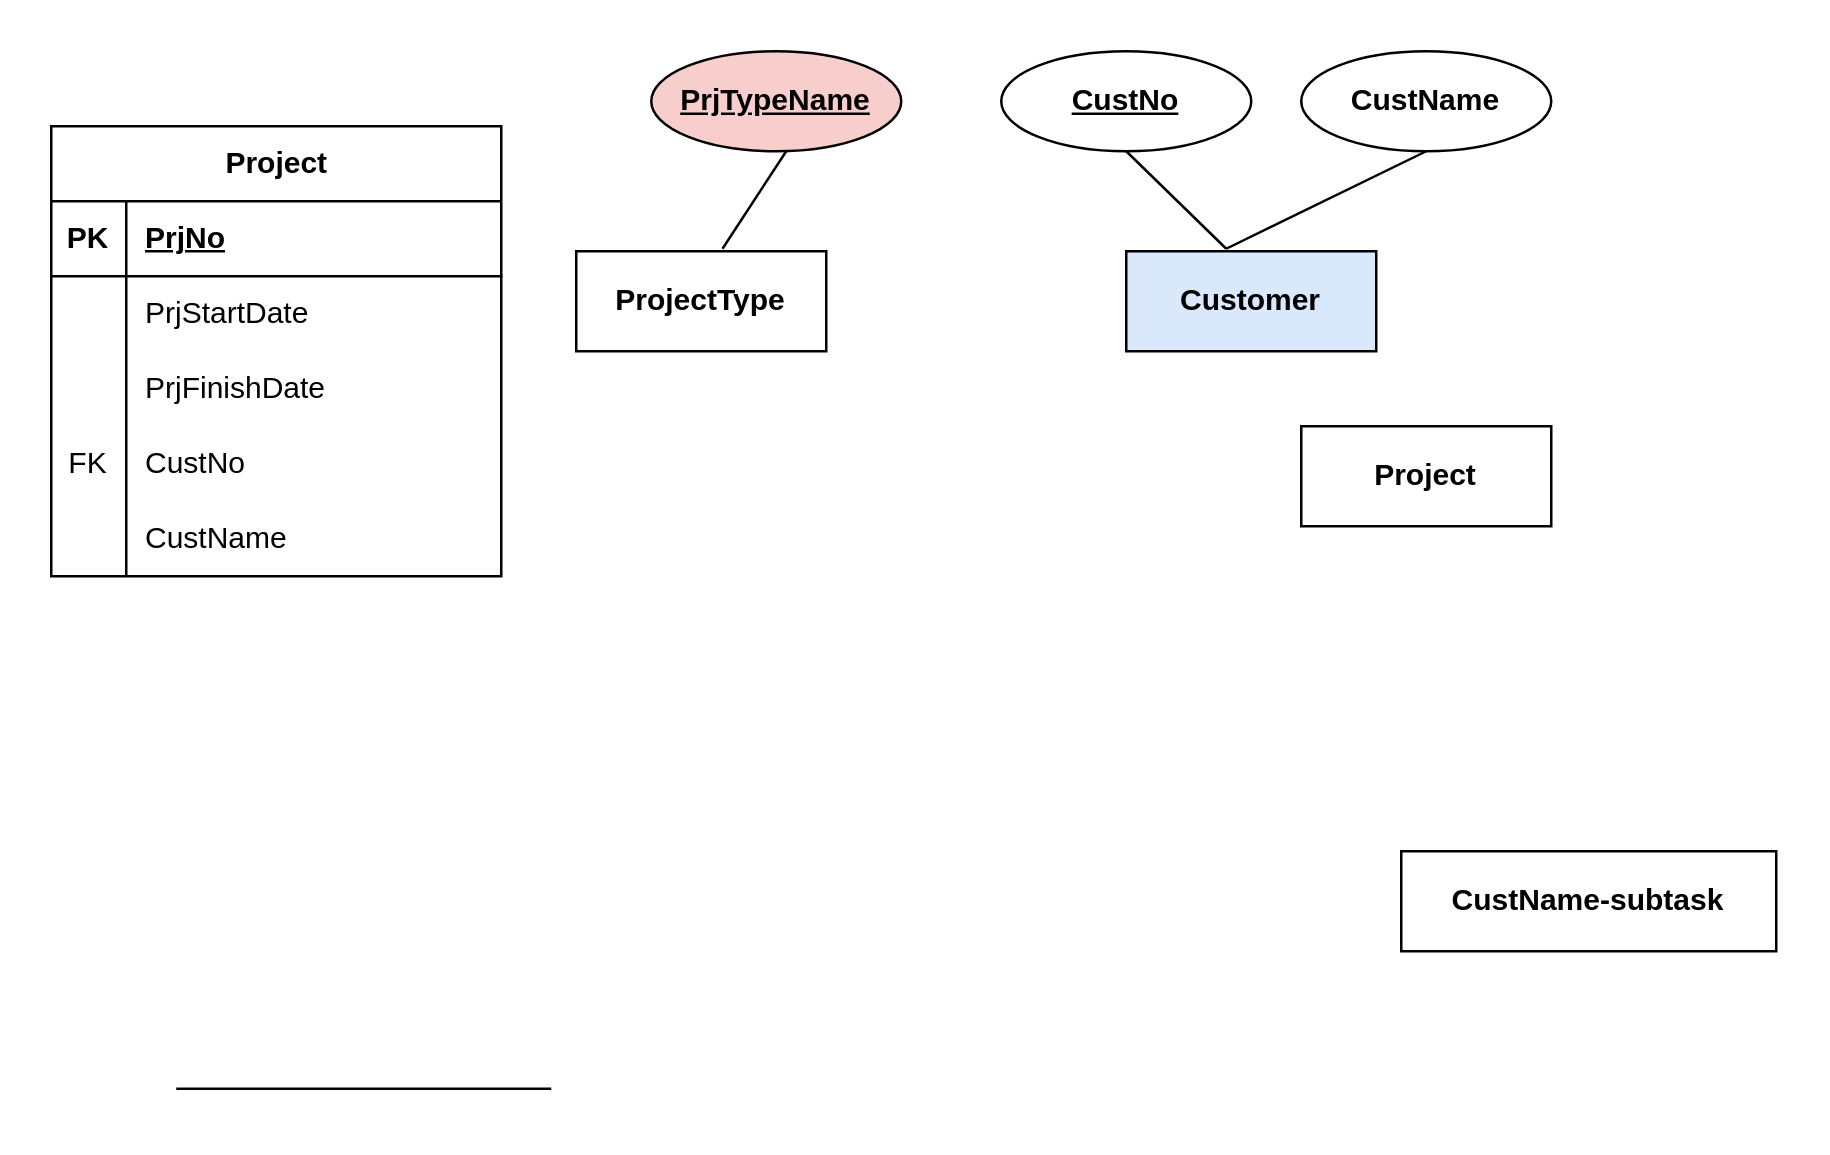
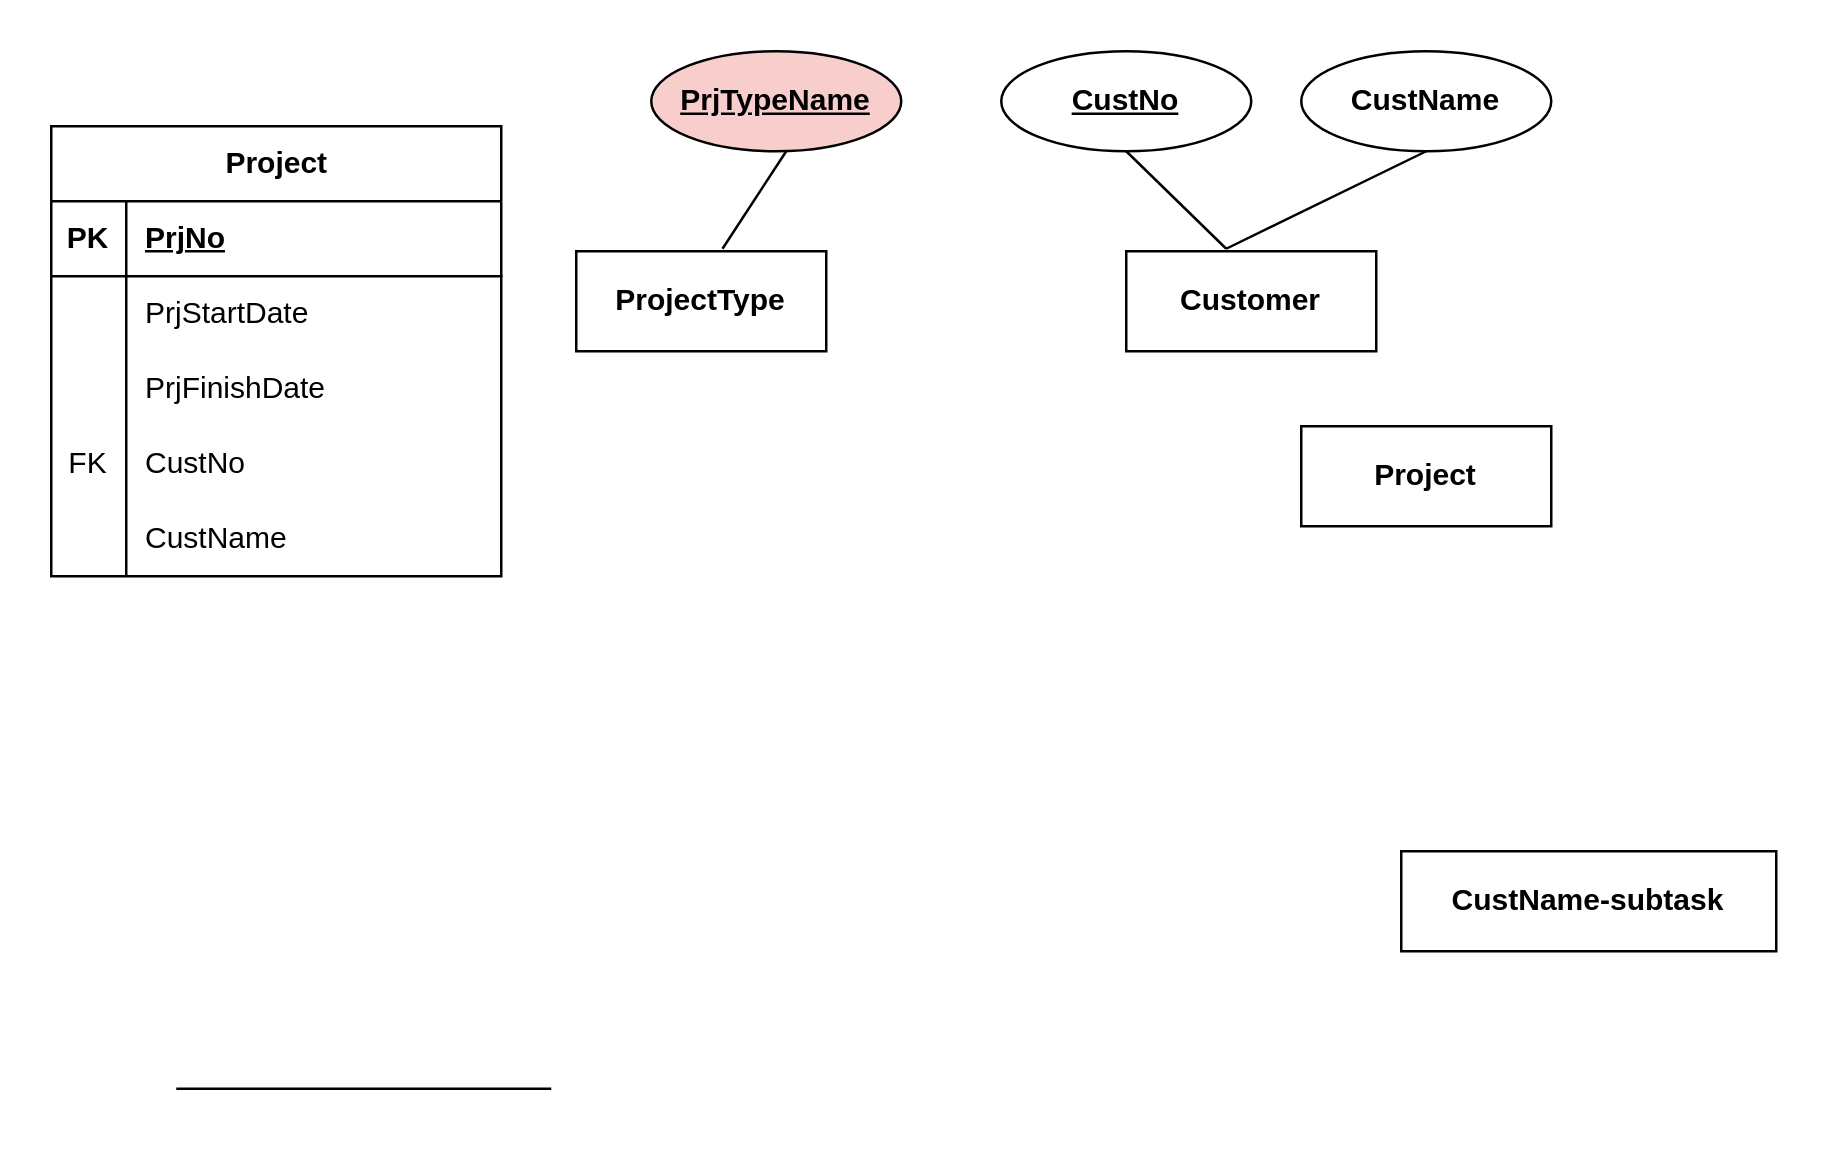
node "Customer": fillcolor #dae8fc -> #ffffff
